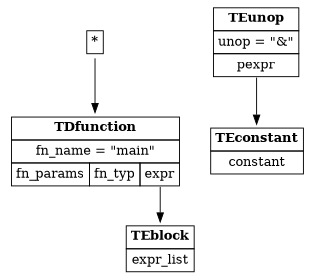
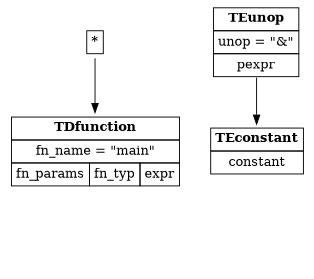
node "TEblock": removed
